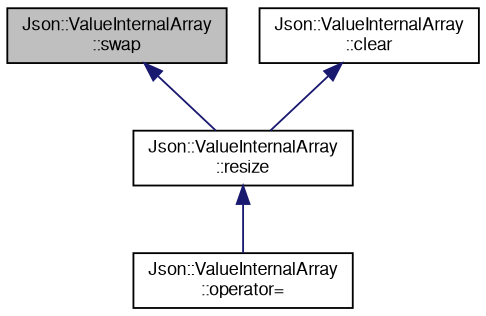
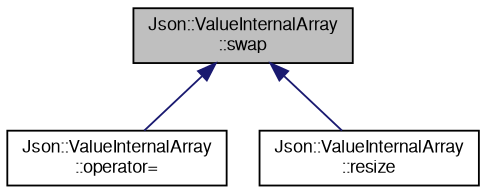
node "Json::ValueInternalArray ::clear": removed
edge "Json::ValueInternalArray ::operator=" -> "Json::ValueInternalArray ::resize": now "Json::ValueInternalArray ::operator=" -> "Json::ValueInternalArray ::swap"
